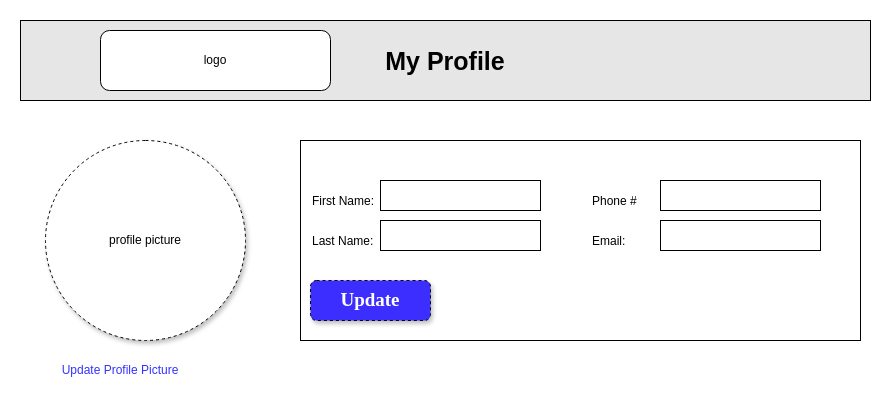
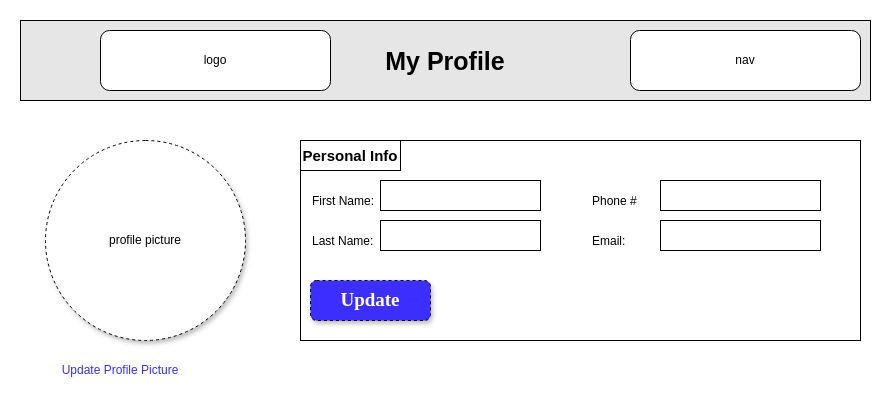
node "nav": added
node "Personal Info": added
